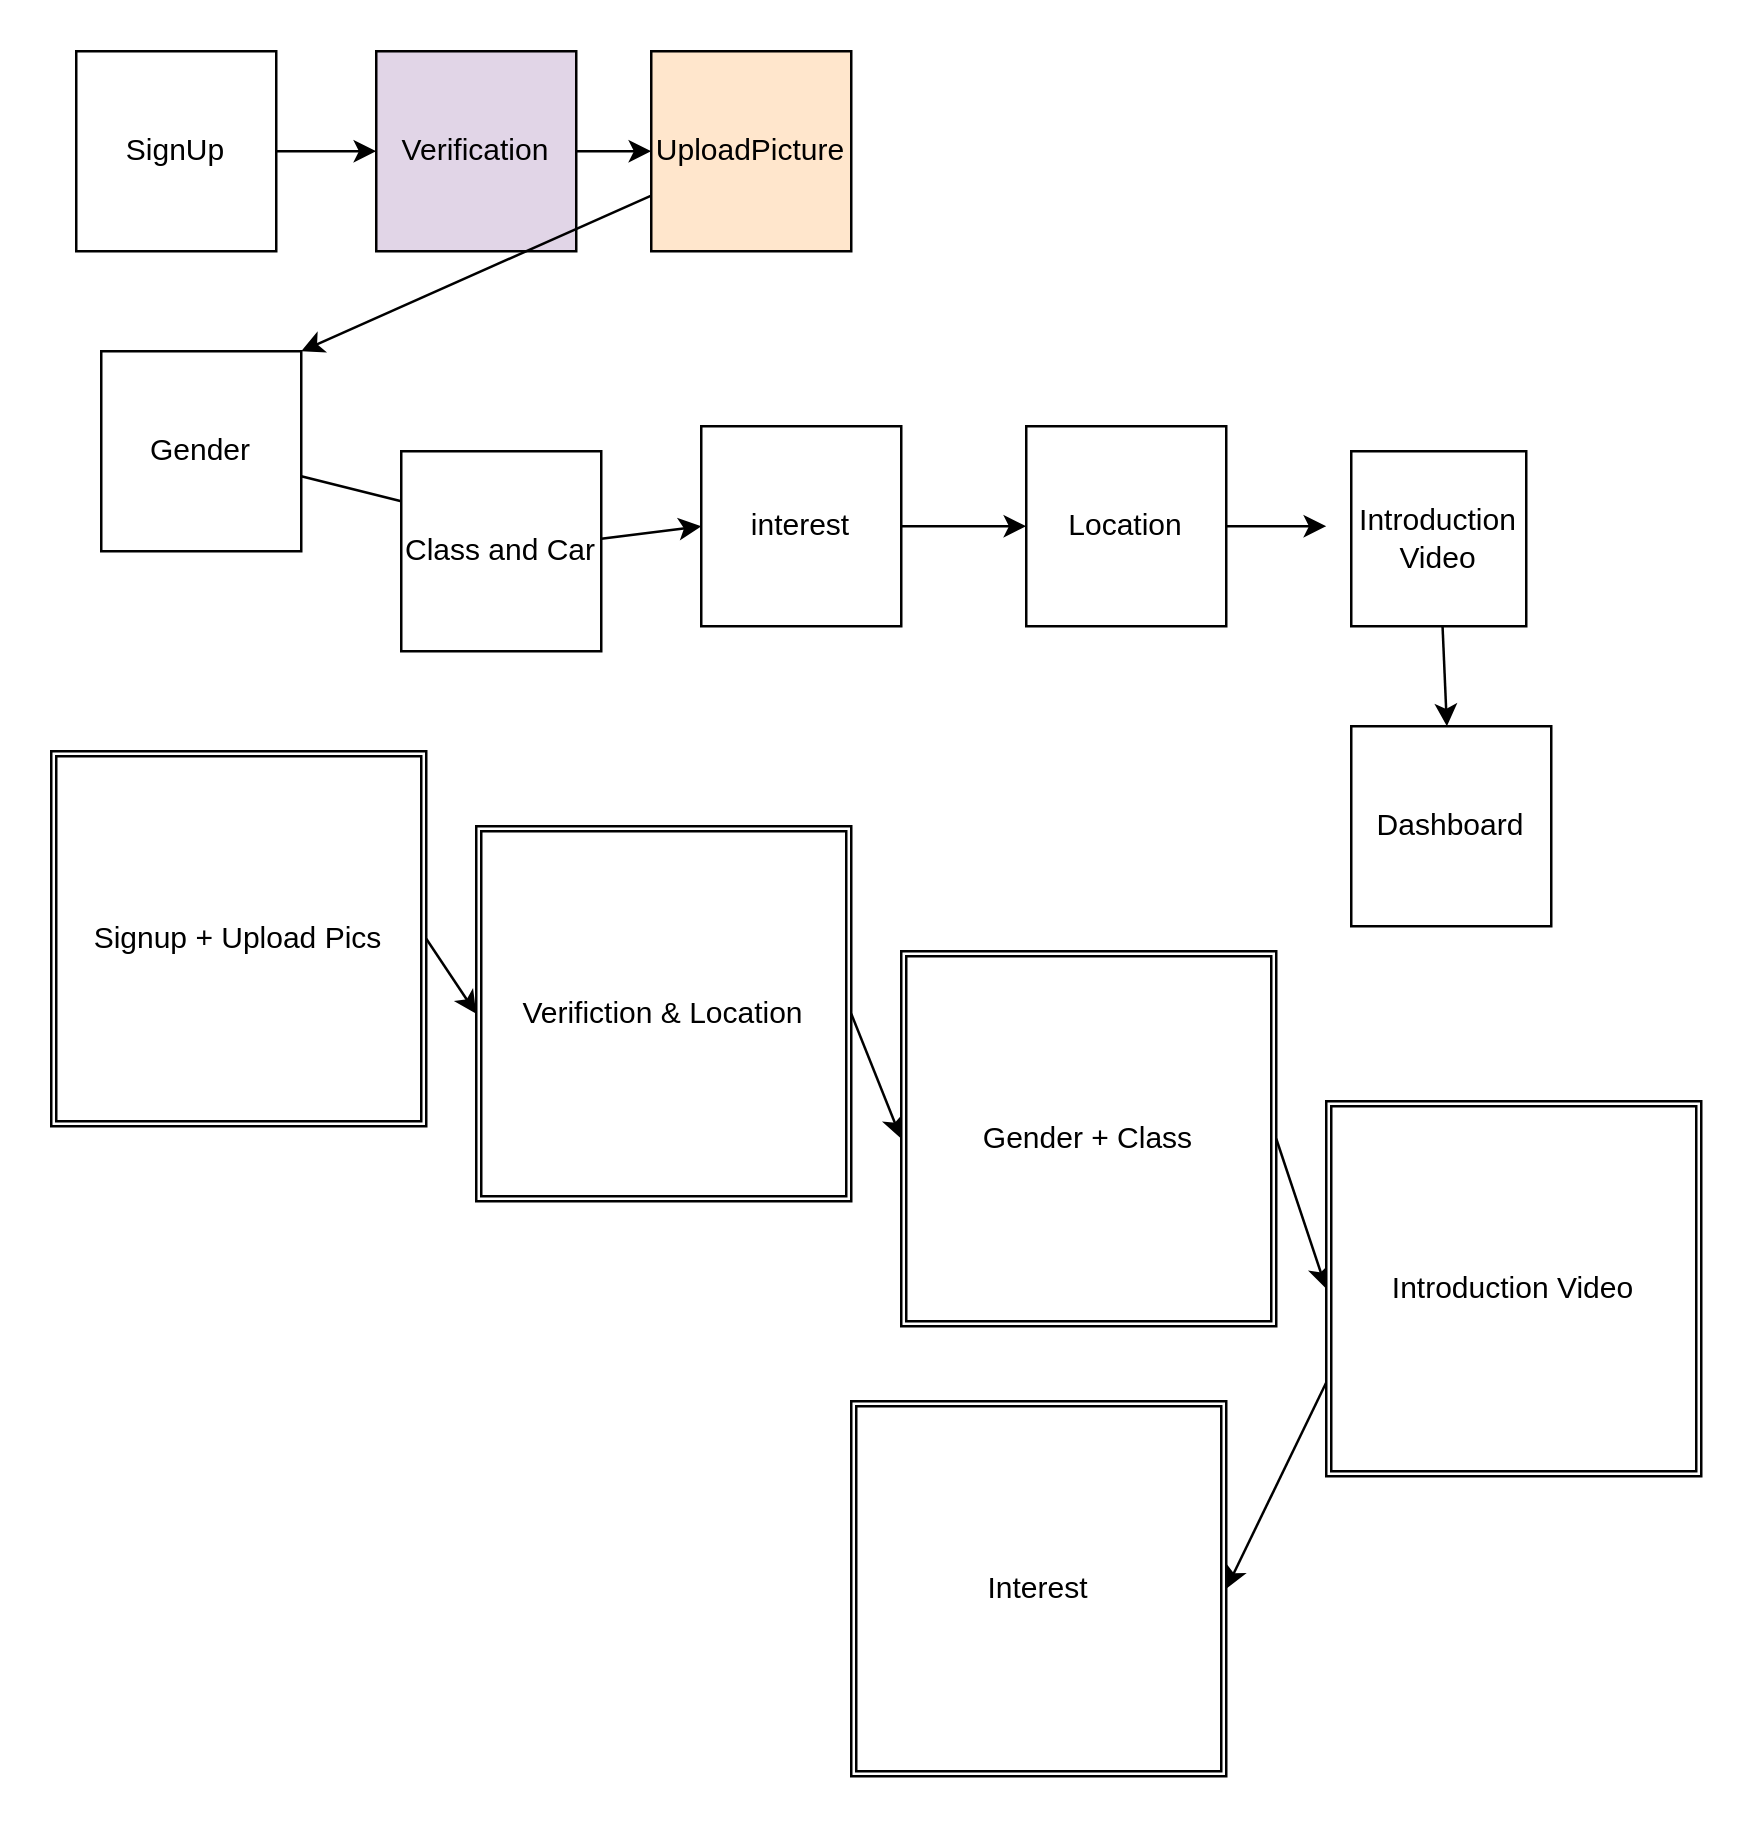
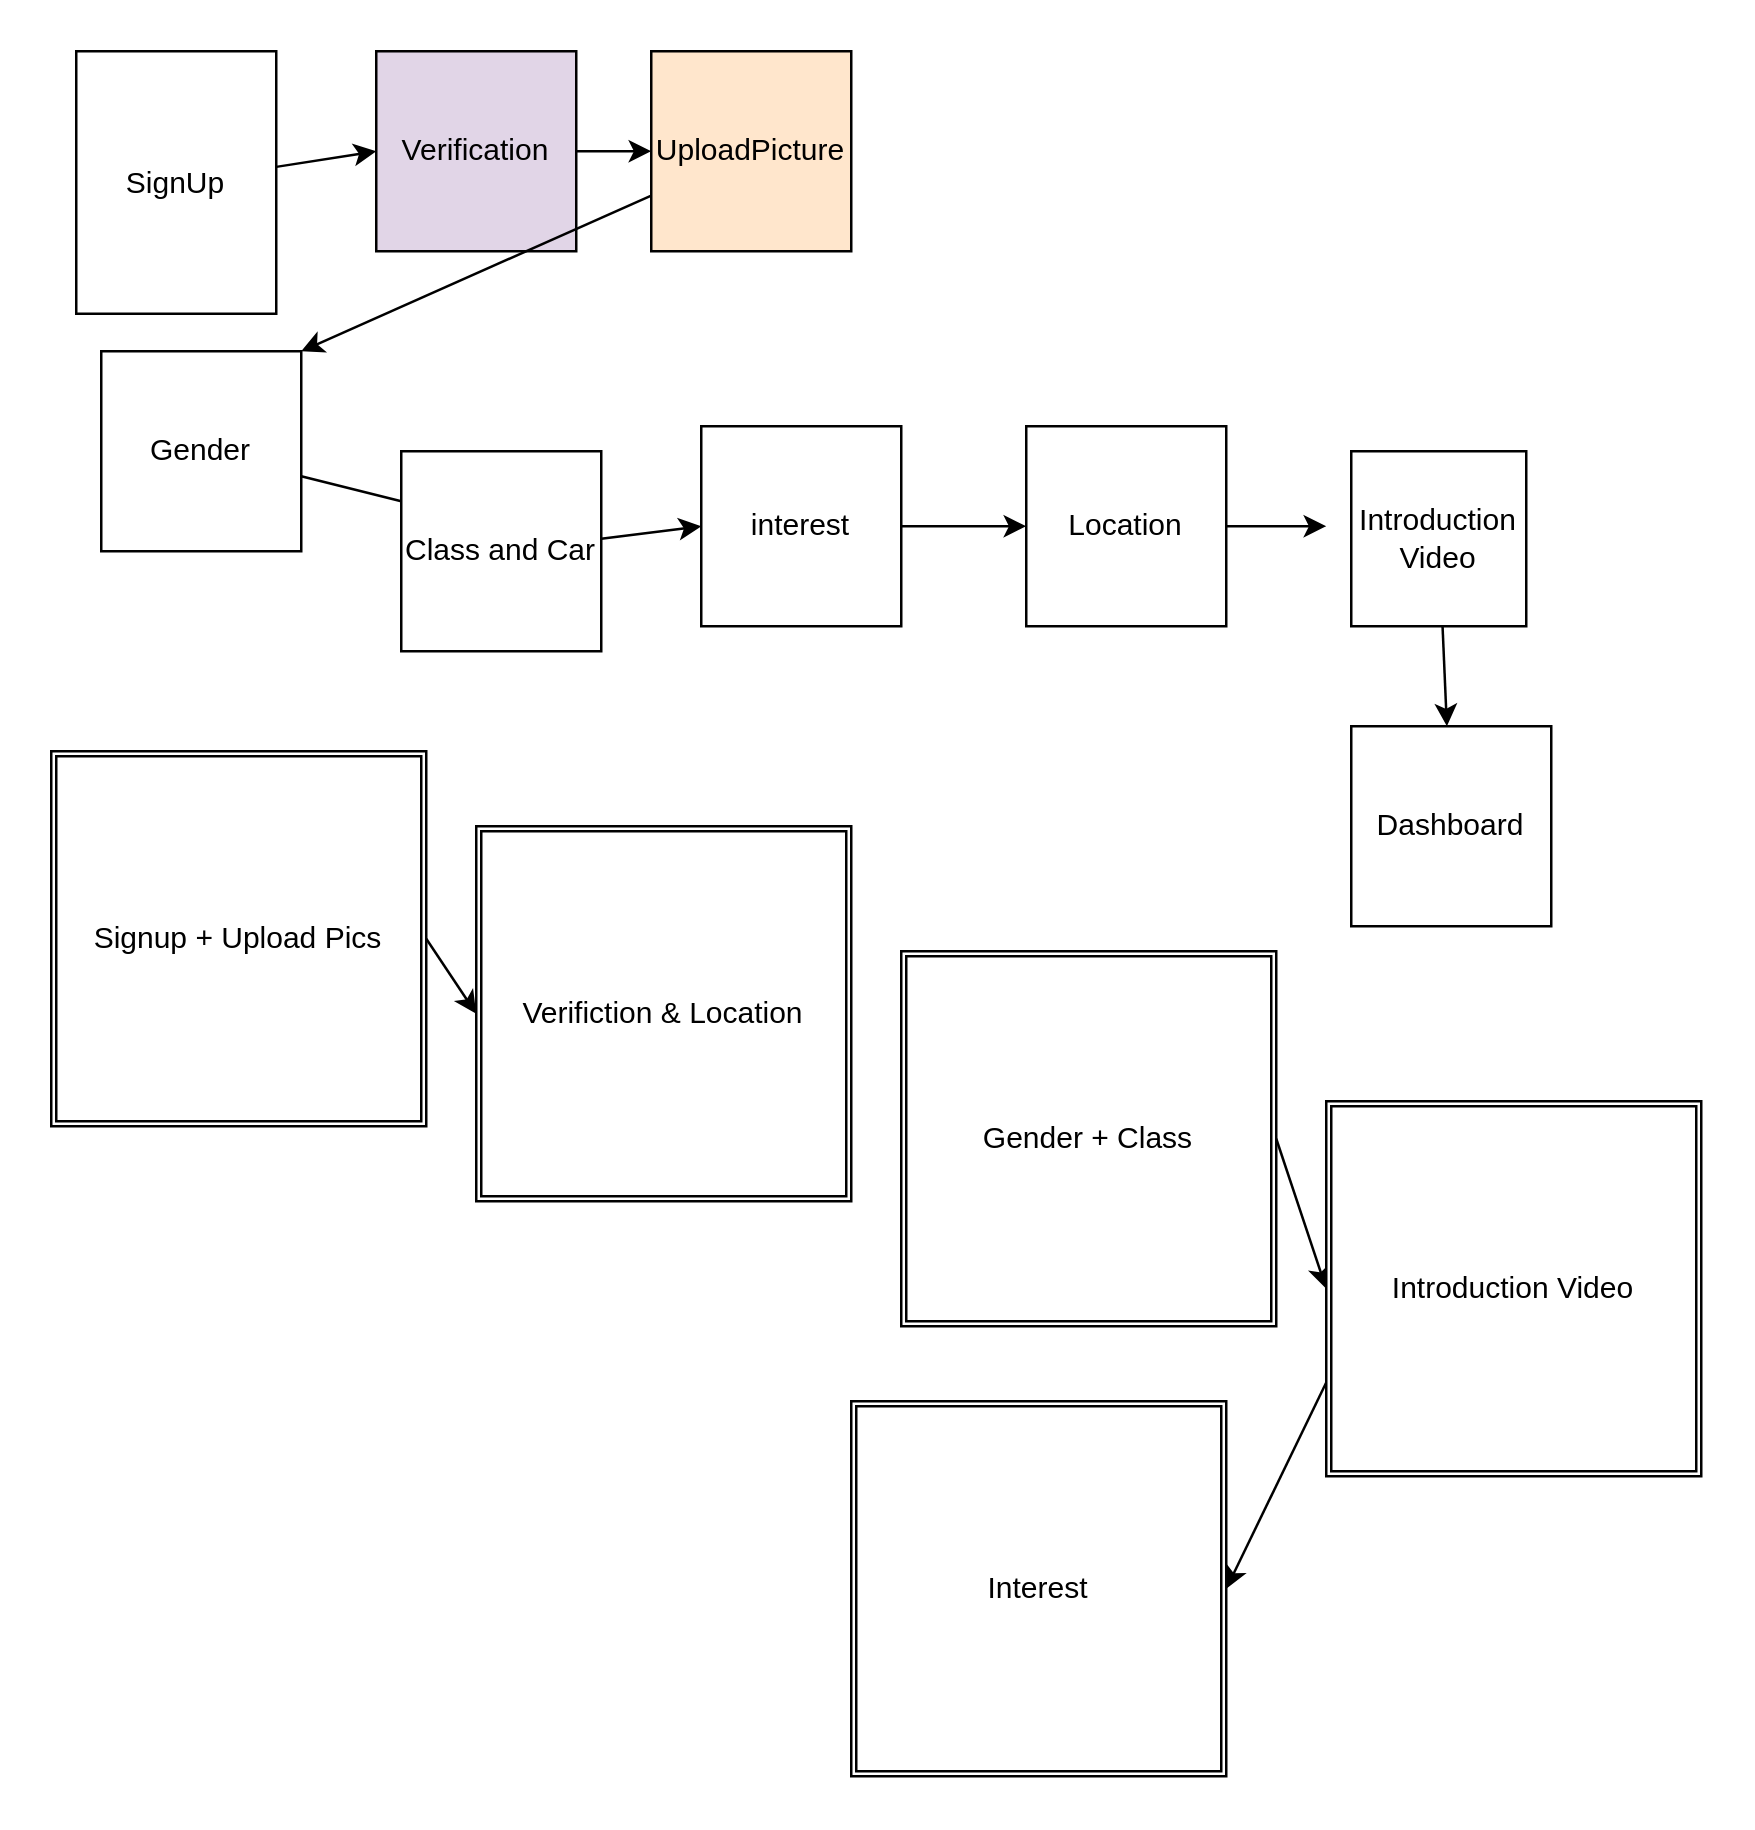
node "SignUp": size 200x200 -> 200x263
edge "Verifiction & Location" -> "Gender + Class": removed
